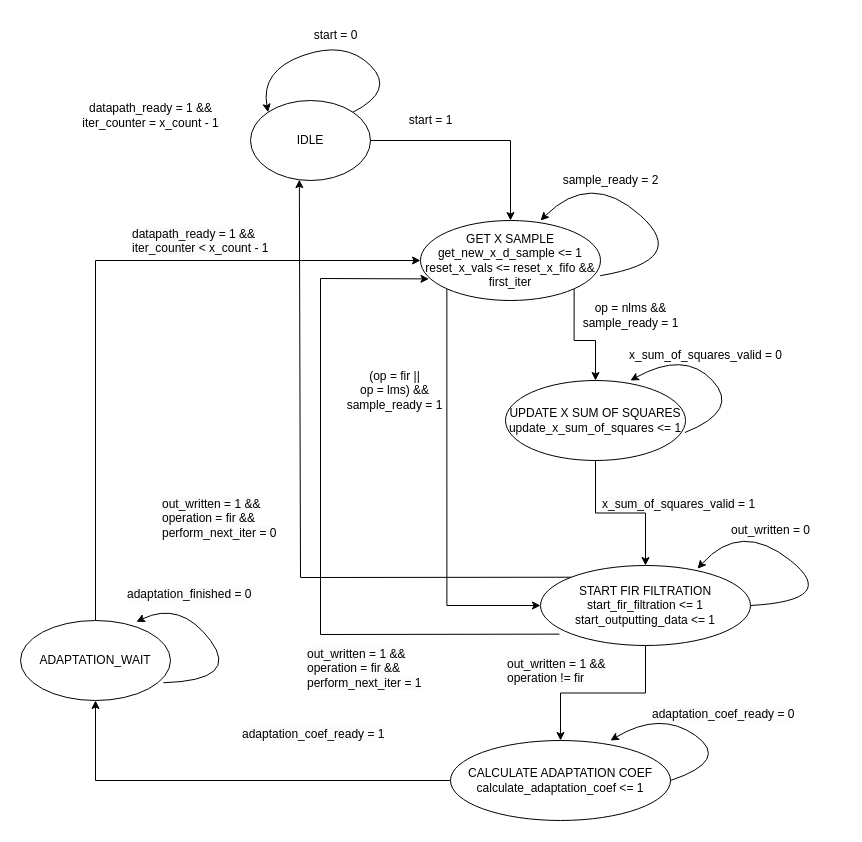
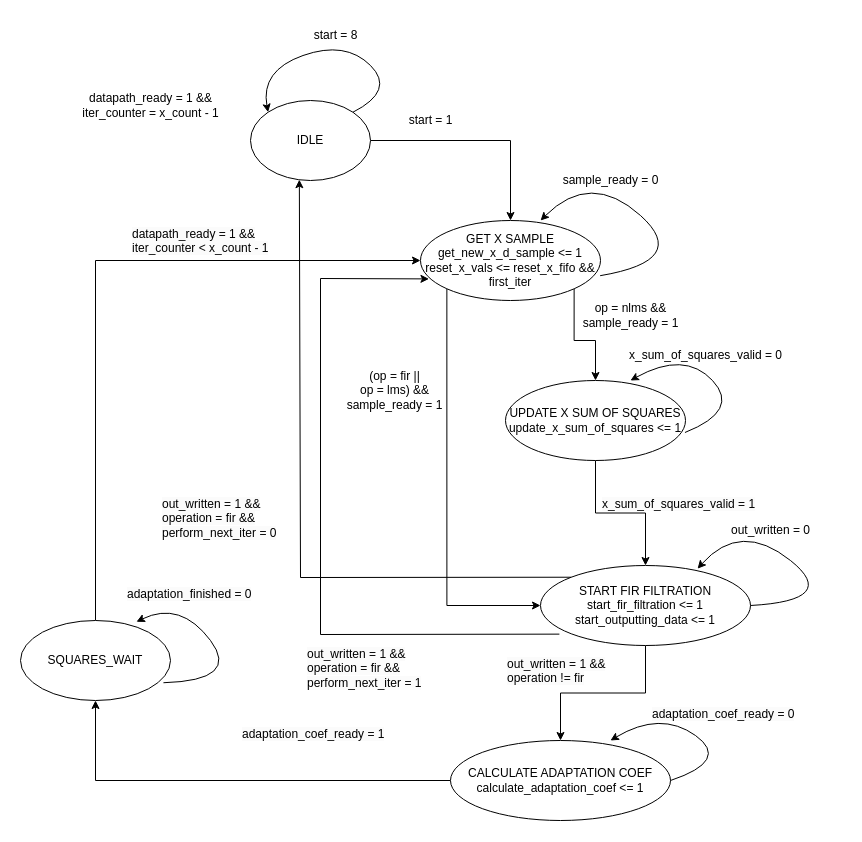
node "start = 0": label "start = 0" -> "start = 8"
node "datapath_ready = 1 &&iter_counter = x_count - 1": moved (151, 116) -> (151, 106)
node "sample_ready = 2": label "sample_ready = 2" -> "sample_ready = 0"
node "ADAPTATION_WAIT": label "ADAPTATION_WAIT" -> "SQUARES_WAIT"
